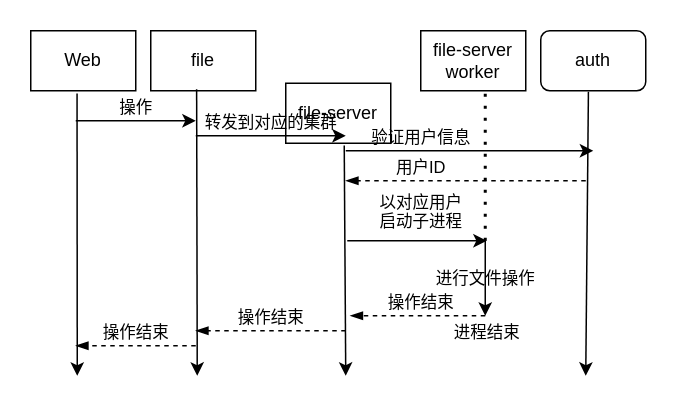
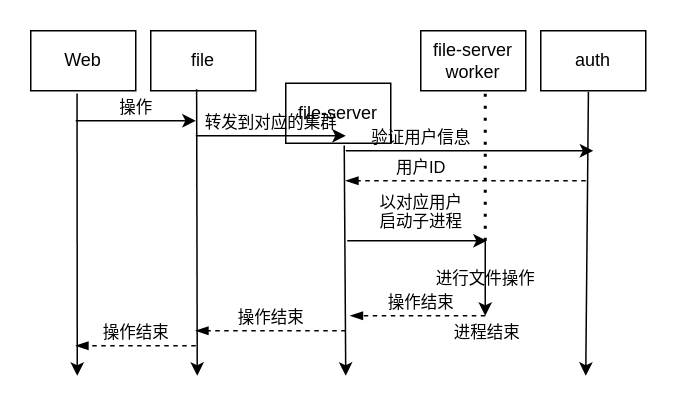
node "auth": shape rounded rectangle -> rectangle
